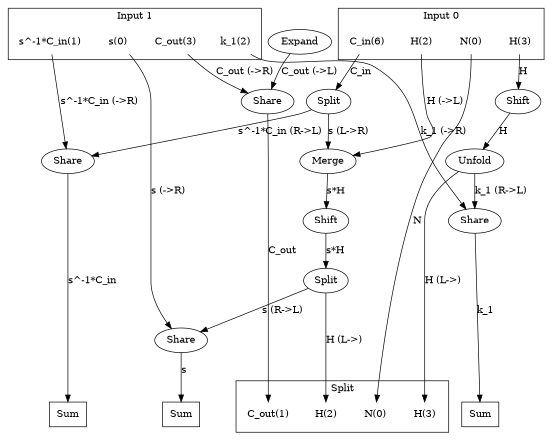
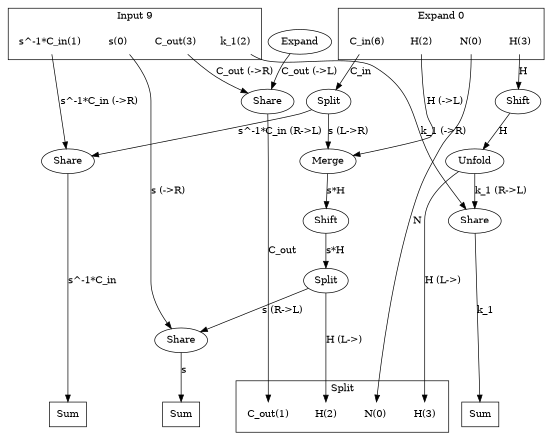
cluster "Input 1": label "Input 1" -> "Input 9"
cluster "Input 0": label "Input 0" -> "Expand 0"
